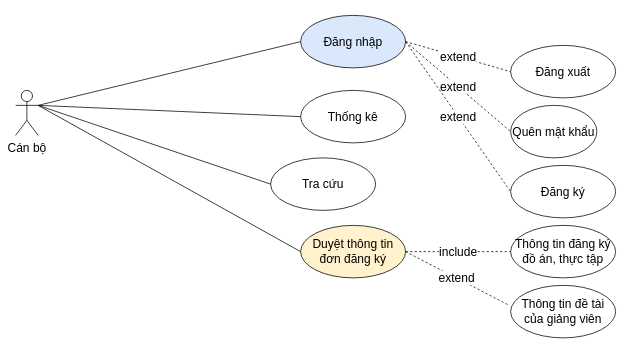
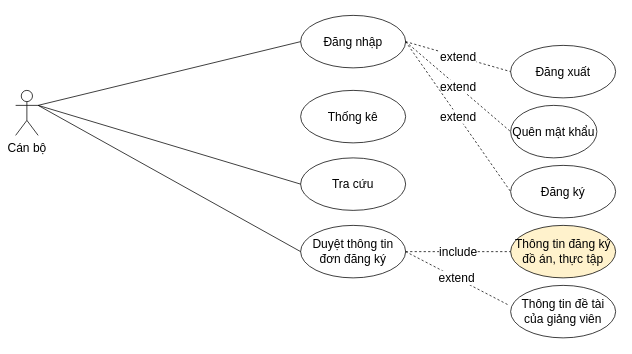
node "Đăng nhập": fillcolor #dae8fc -> #ffffff
edge "Cán bộ" -- "Thống kê": removed
node "Tra cứu": moved (323, 184) -> (353, 184)
node "Duyệt thông tin đơn đăng ký": fillcolor #fff2cc -> #ffffff
node "Thông tin đăng ký đồ án, thực tập": fillcolor #ffffff -> #fff2cc
